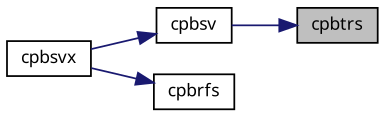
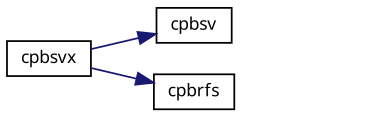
node "cpbtrs": removed
